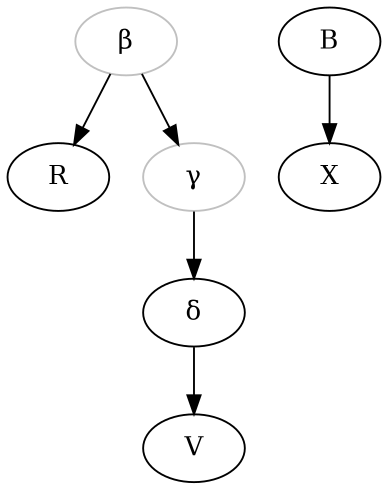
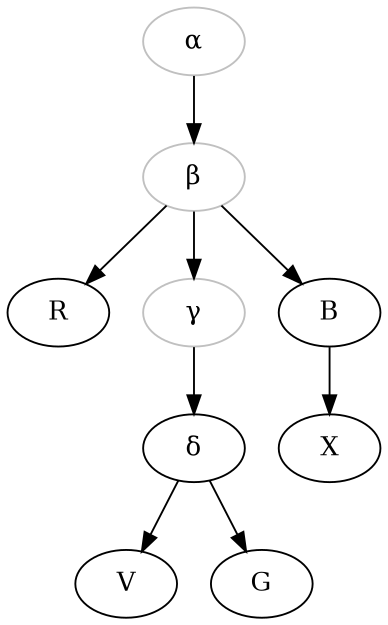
node "α": added
edge "β" -> "B": added
node "G": added
